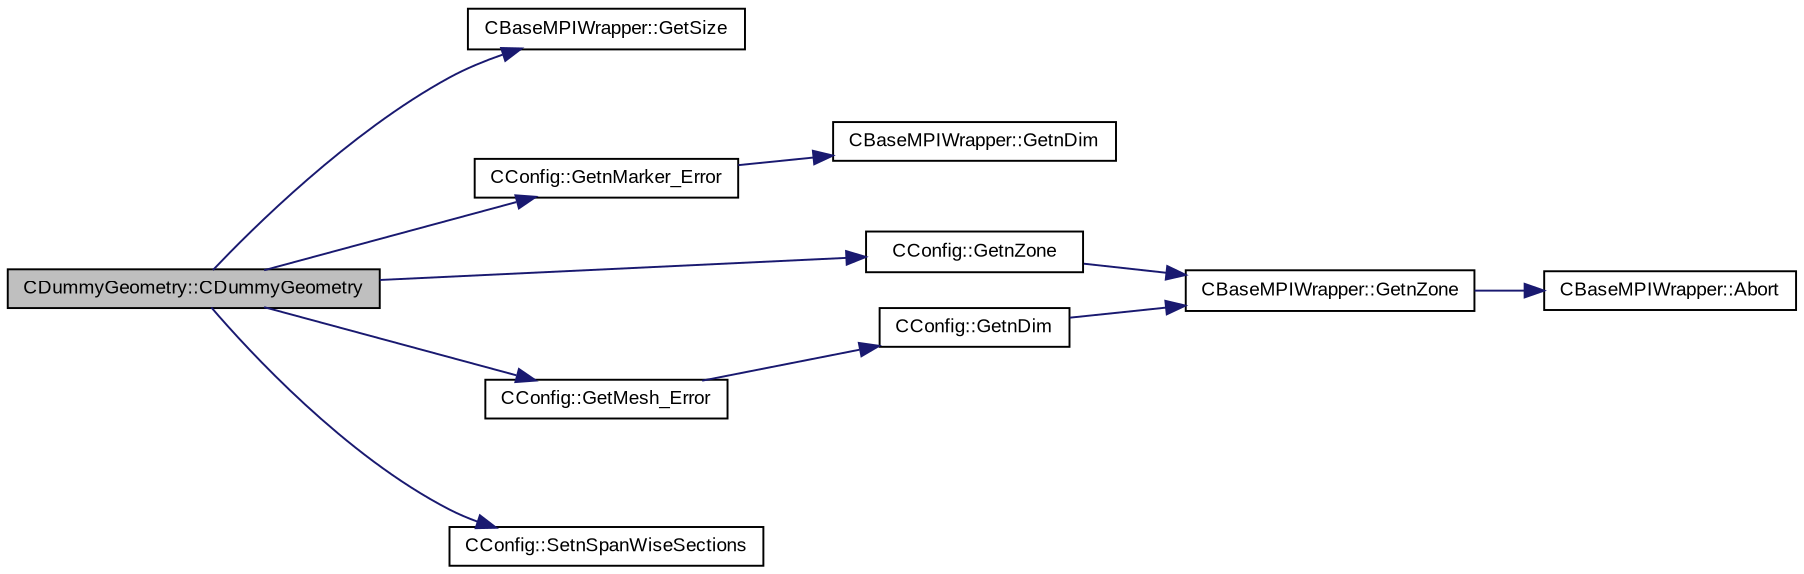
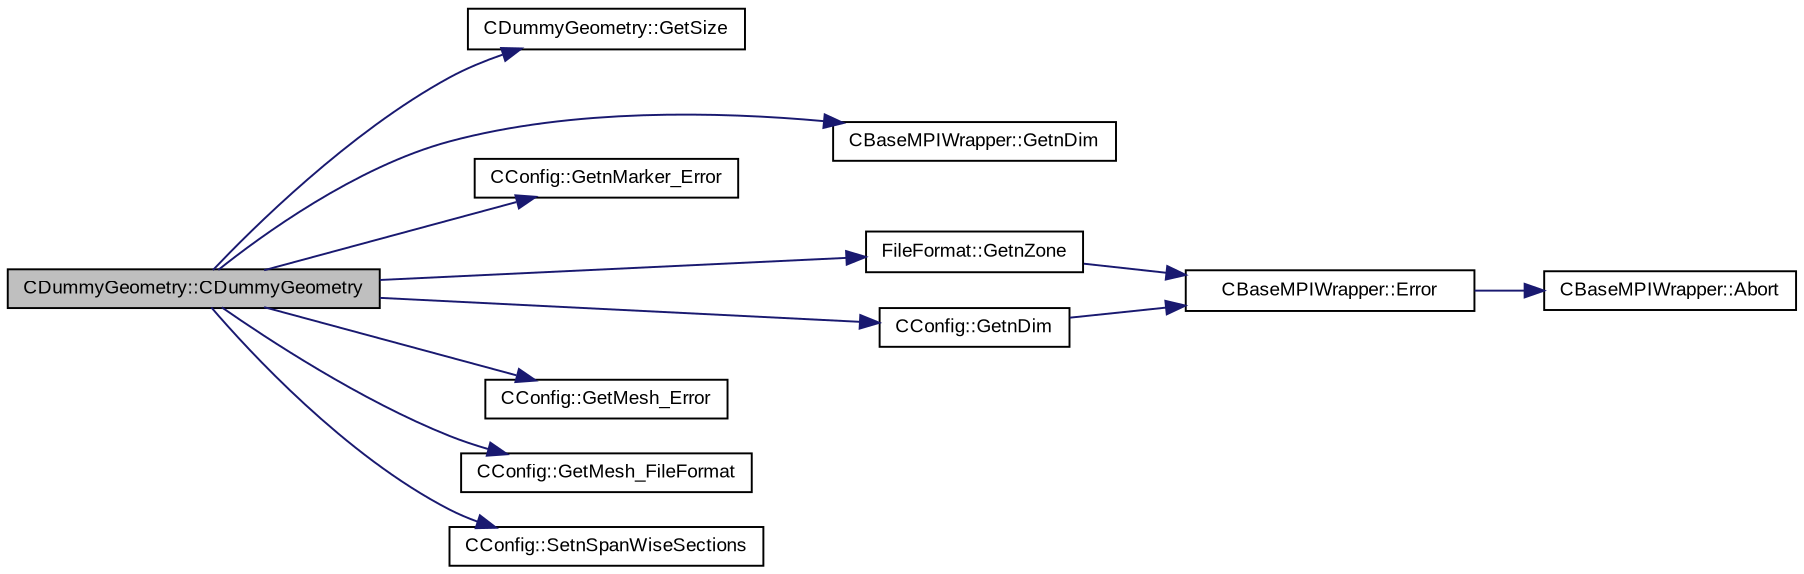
node "CBaseMPIWrapper::GetSize": label "CBaseMPIWrapper::GetSize" -> "CDummyGeometry::GetSize"
edge "CConfig::GetnMarker_Error" -> "CBaseMPIWrapper::GetnDim": now "CDummyGeometry::CDummyGeometry" -> "CBaseMPIWrapper::GetnDim"
node "CConfig::GetnZone": label "CConfig::GetnZone" -> "FileFormat::GetnZone"
node "CBaseMPIWrapper::GetnZone": label "CBaseMPIWrapper::GetnZone" -> "CBaseMPIWrapper::Error"
edge "CConfig::GetMesh_Error" -> "CConfig::GetnDim": now "CDummyGeometry::CDummyGeometry" -> "CConfig::GetnDim"
node "CConfig::GetMesh_FileFormat": added
